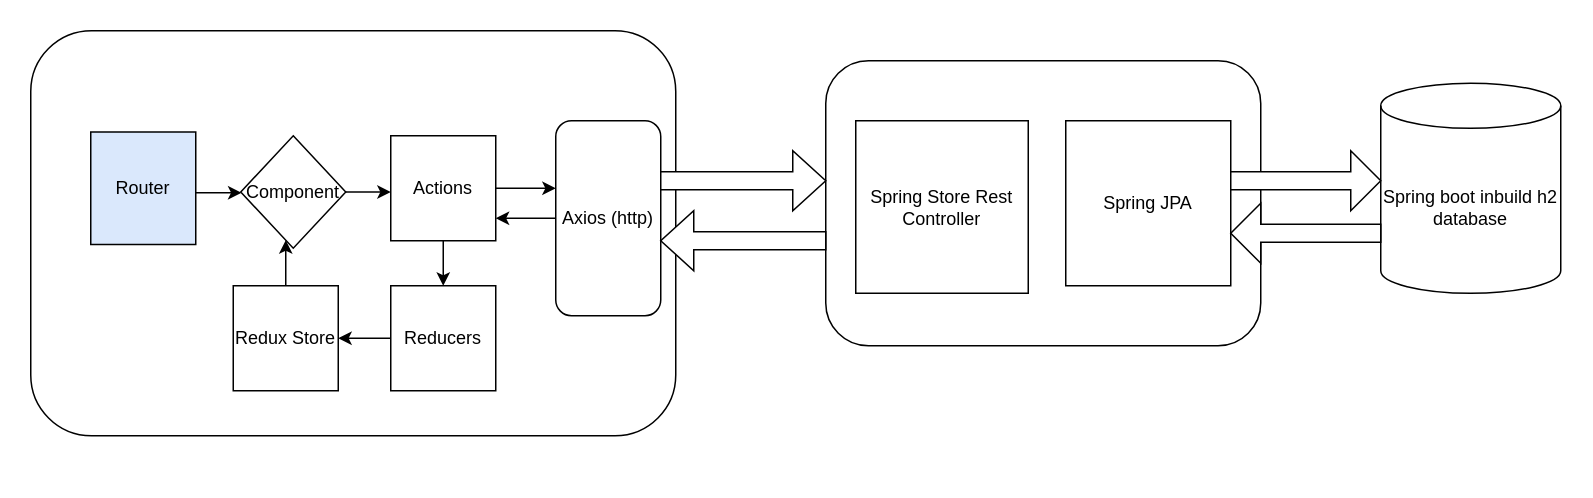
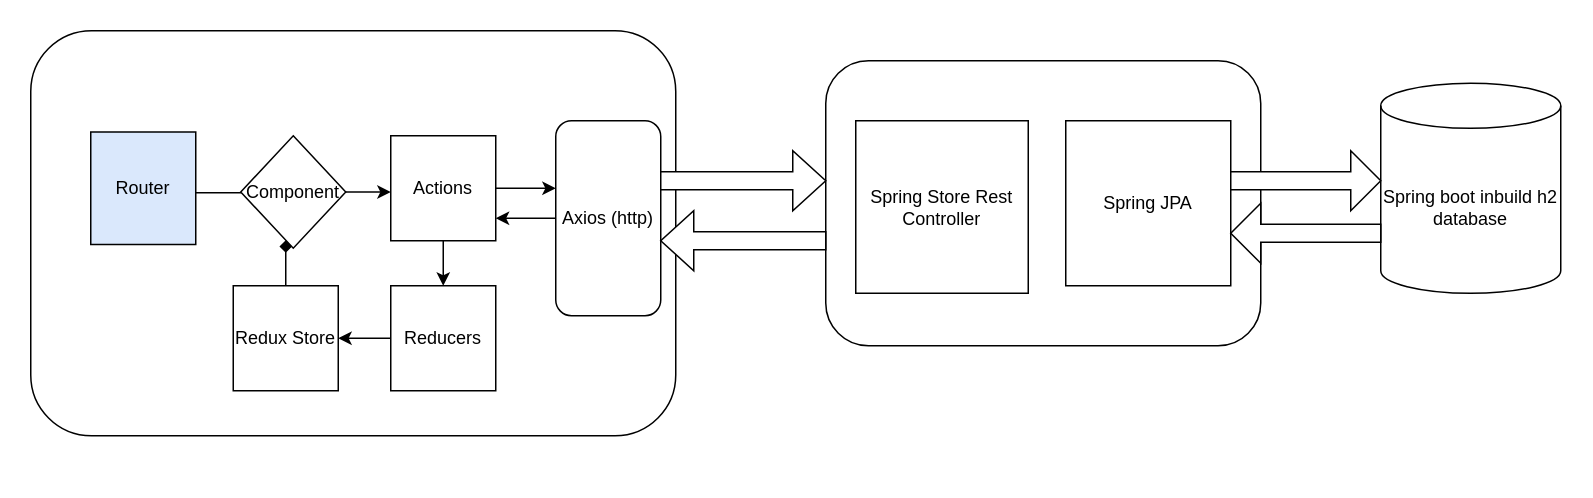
edge "Router" -> "Component": arrowhead classic -> none
edge "Redux Store" -> "Component": arrowhead classic -> diamond
